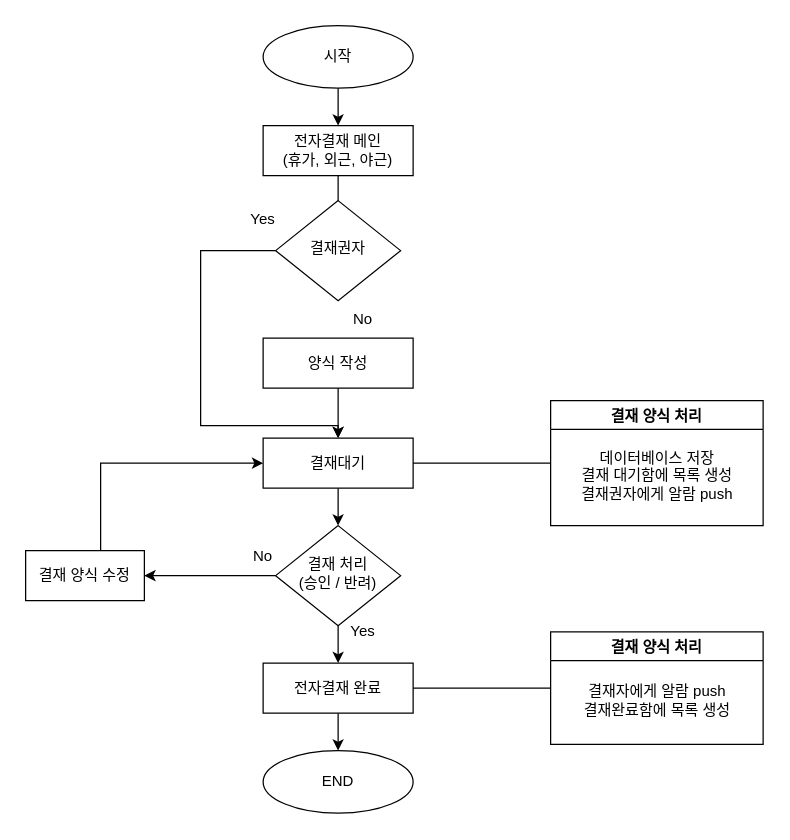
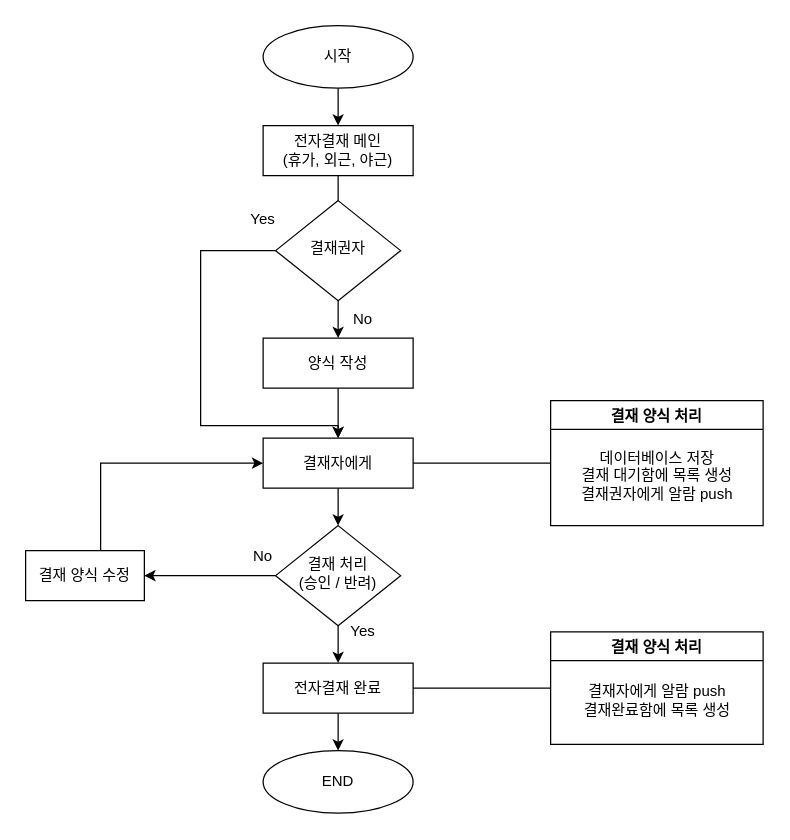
edge "결재권자" -> "양식 작성": added
node "결재대기": label "결재대기" -> "결재자에게"
